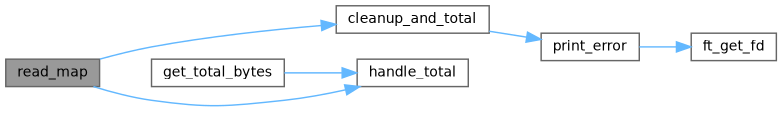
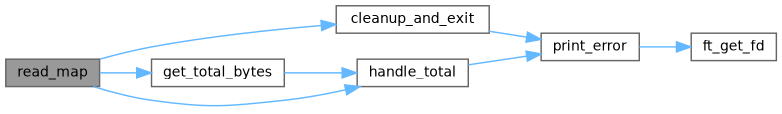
node "cleanup_and_total": label "cleanup_and_total" -> "cleanup_and_exit"
edge "handle_total" -> "print_error": added
edge "read_map" -> "get_total_bytes": added
